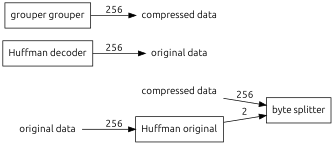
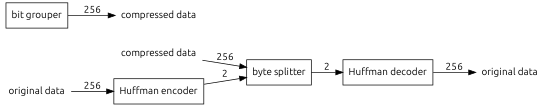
node "grouper grouper": label "grouper grouper" -> "bit grouper"
edge "byte splitter" -> "Huffman decoder": added, label "2"
node "Huffman original": label "Huffman original" -> "Huffman encoder"
